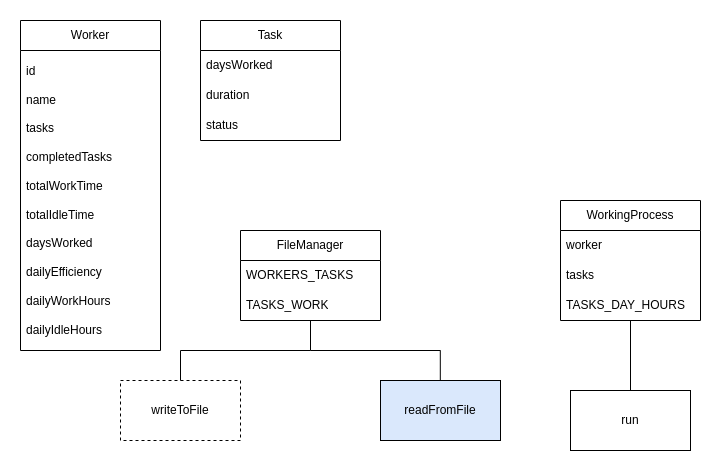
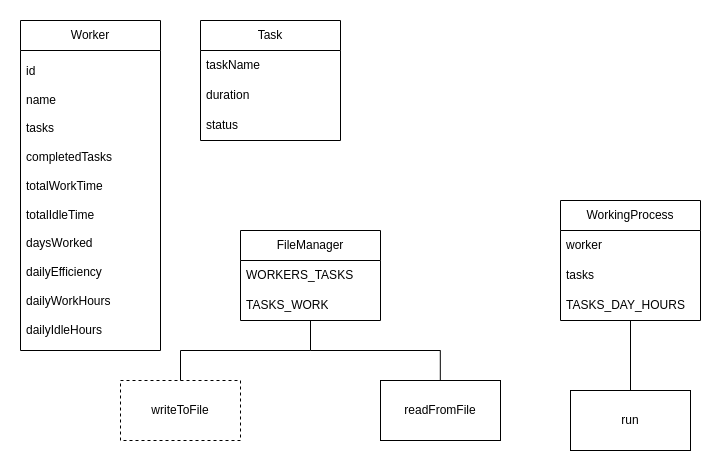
node "daysWorked": label "daysWorked" -> "taskName"
node "readFromFile": fillcolor #dae8fc -> #ffffff
